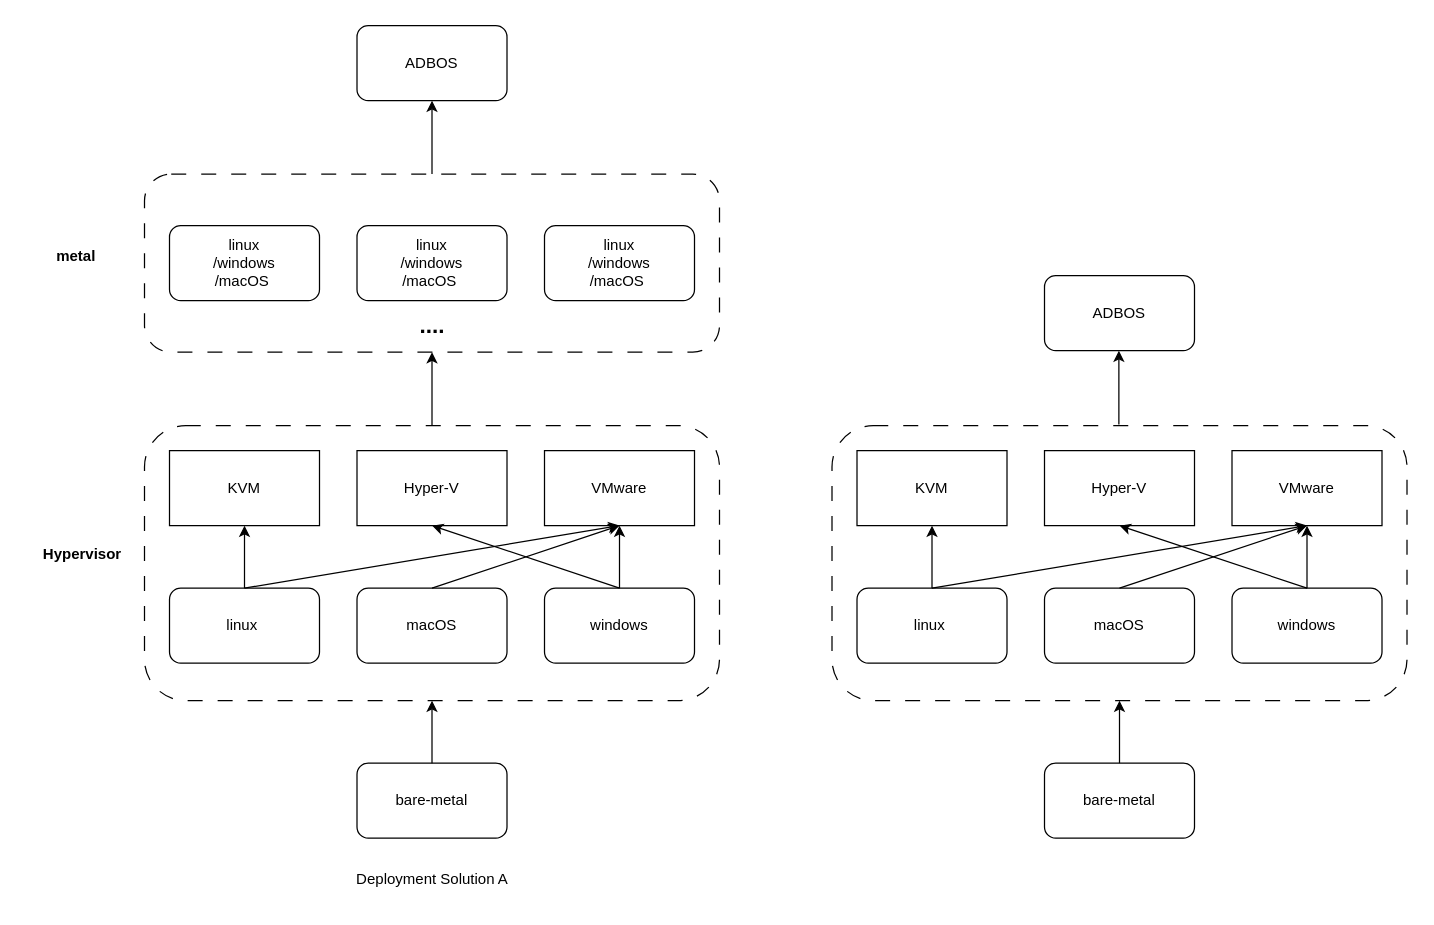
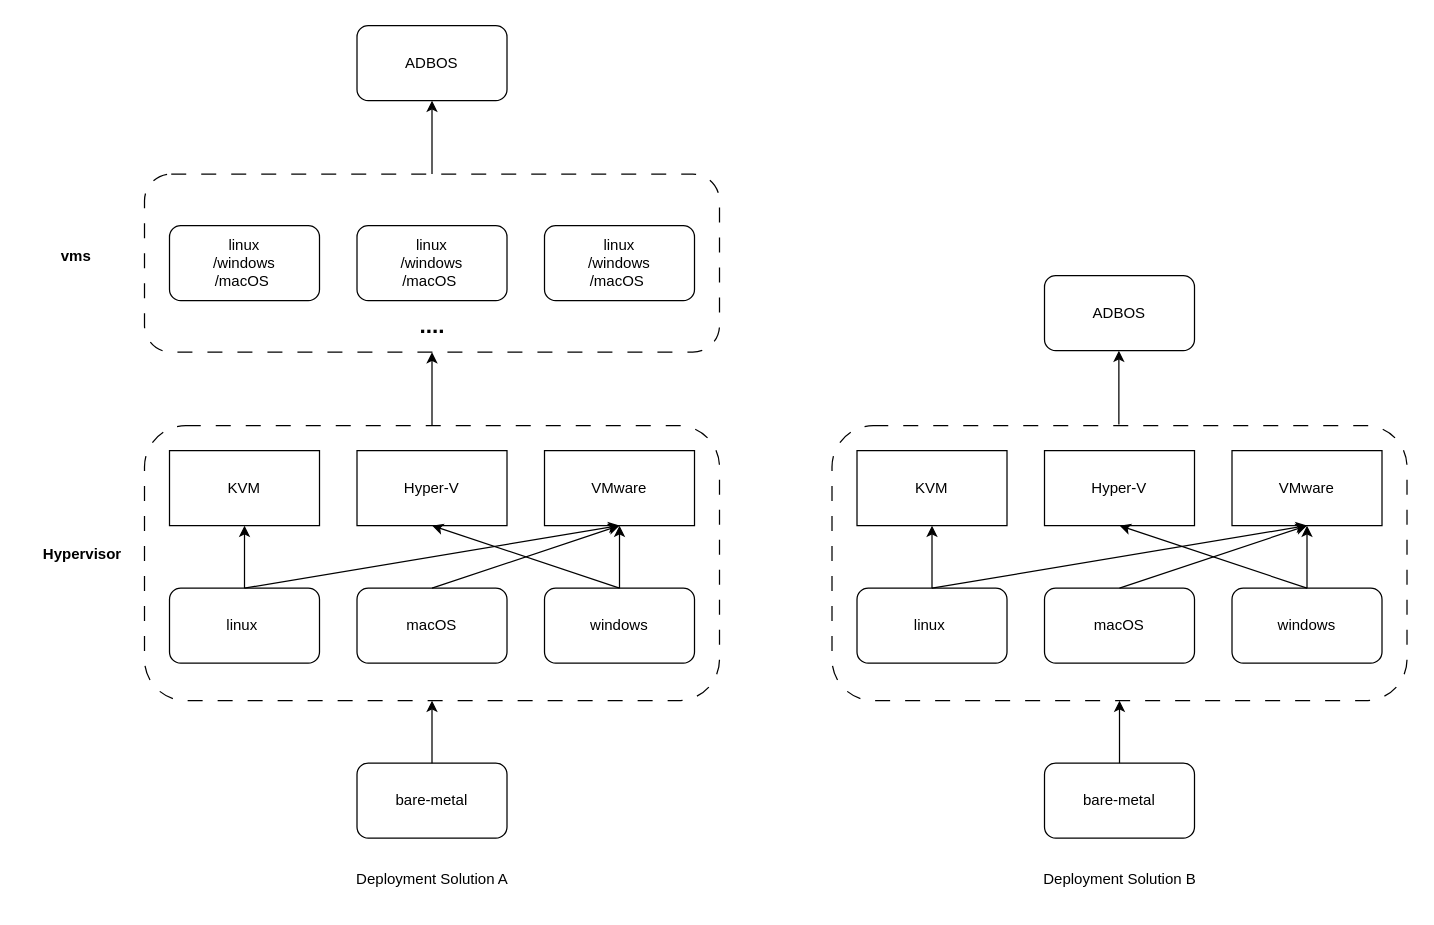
node "metal": label "metal" -> "vms"
node "Deployment Solution B": added
